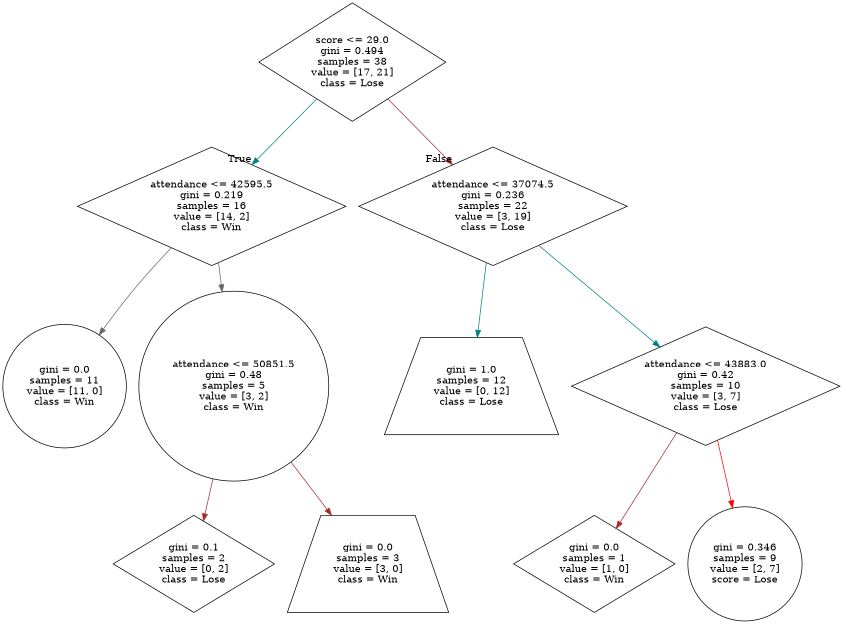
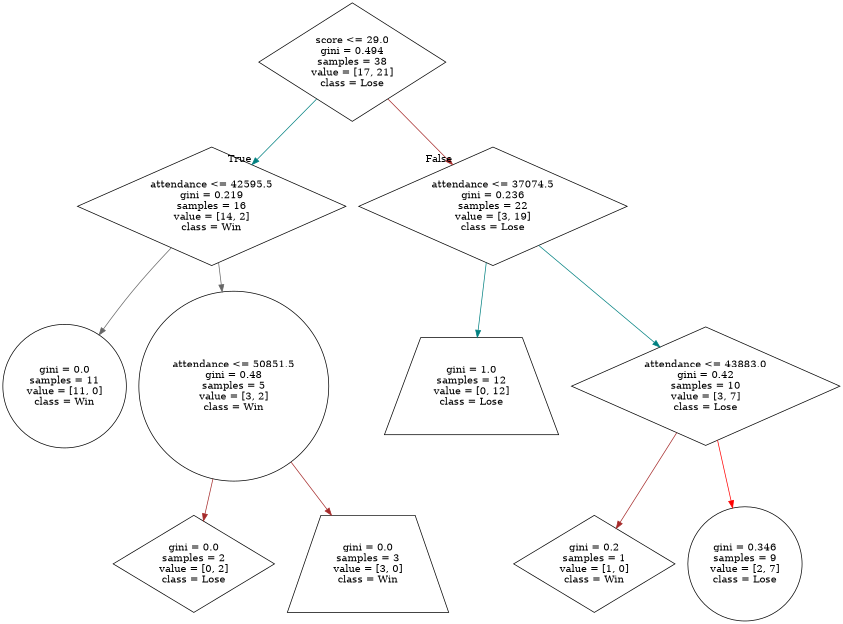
node "gini = 0.1 samples = 2 value = [0, 2] class = Lose": label "gini = 0.1 samples = 2 value = [0, 2] class = Lose" -> "gini = 0.0 samples = 2 value = [0, 2] class = Lose"
node "gini = 0.0 samples = 1 value = [1, 0] class = Win": label "gini = 0.0 samples = 1 value = [1, 0] class = Win" -> "gini = 0.2 samples = 1 value = [1, 0] class = Win"
node "gini = 0.346 samples = 9 value = [2, 7] score = Lose": label "gini = 0.346 samples = 9 value = [2, 7] score = Lose" -> "gini = 0.346 samples = 9 value = [2, 7] class = Lose"
